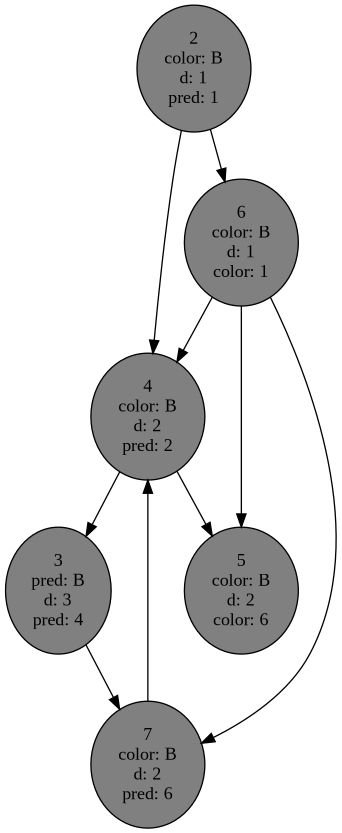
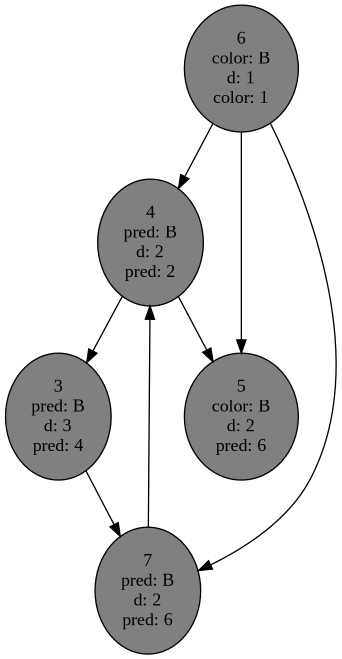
node "2 color: B d: 1 pred: 1": removed
node "4 color: B d: 2 pred: 2": label "4 color: B d: 2 pred: 2" -> "4 pred: B d: 2 pred: 2"
node "5 color: B d: 2 color: 6": label "5 color: B d: 2 color: 6" -> "5 color: B d: 2 pred: 6"
node "7 color: B d: 2 pred: 6": label "7 color: B d: 2 pred: 6" -> "7 pred: B d: 2 pred: 6"
